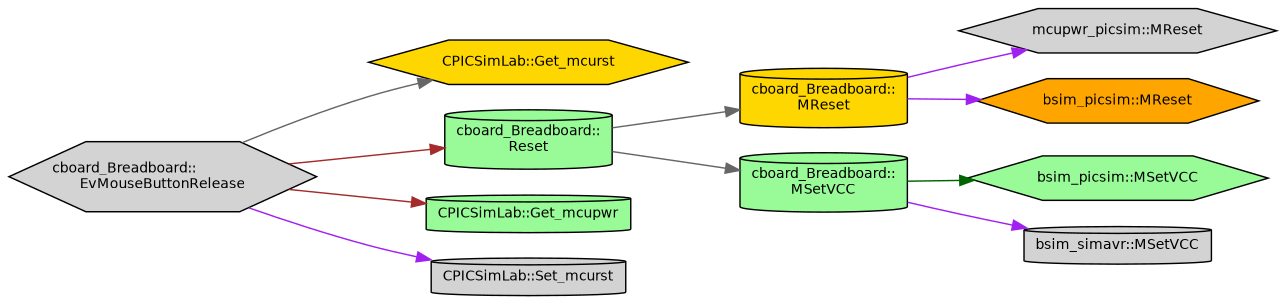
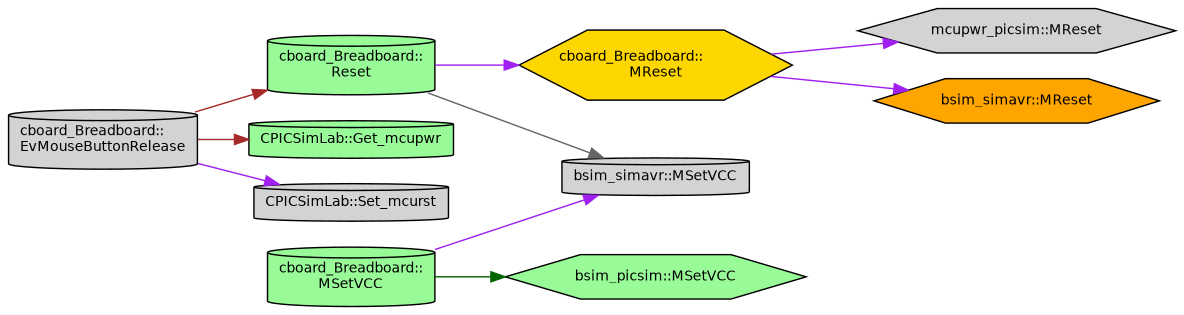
node "CPICSimLab::Get_mcurst": removed
node "cboard_Breadboard:: MReset": shape cylinder -> hexagon
node "bsim_picsim::MReset": label "bsim_picsim::MReset" -> "bsim_simavr::MReset"
edge "cboard_Breadboard:: Reset" -> "cboard_Breadboard:: MReset": color gray40 -> purple
edge "cboard_Breadboard:: Reset" -> "cboard_Breadboard:: MSetVCC": now "cboard_Breadboard:: Reset" -> "bsim_simavr::MSetVCC"
node "cboard_Breadboard:: EvMouseButtonRelease": shape hexagon -> cylinder
